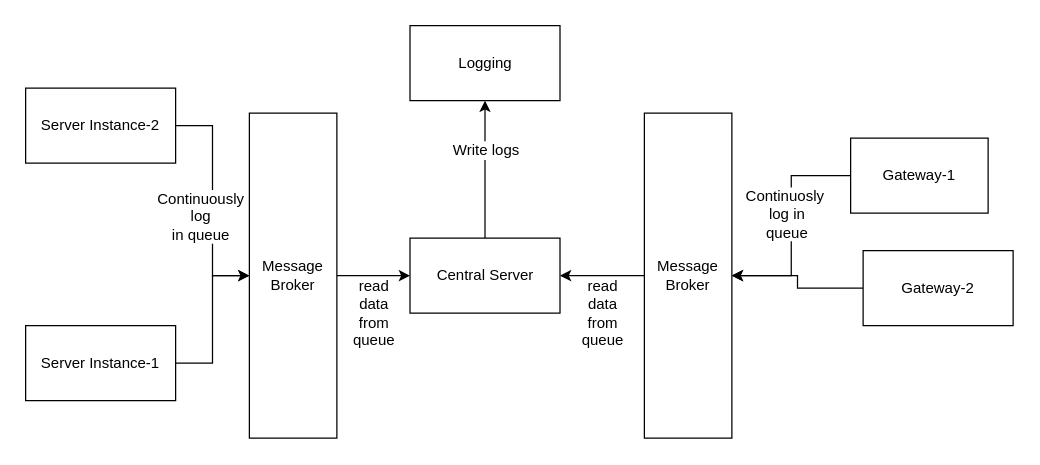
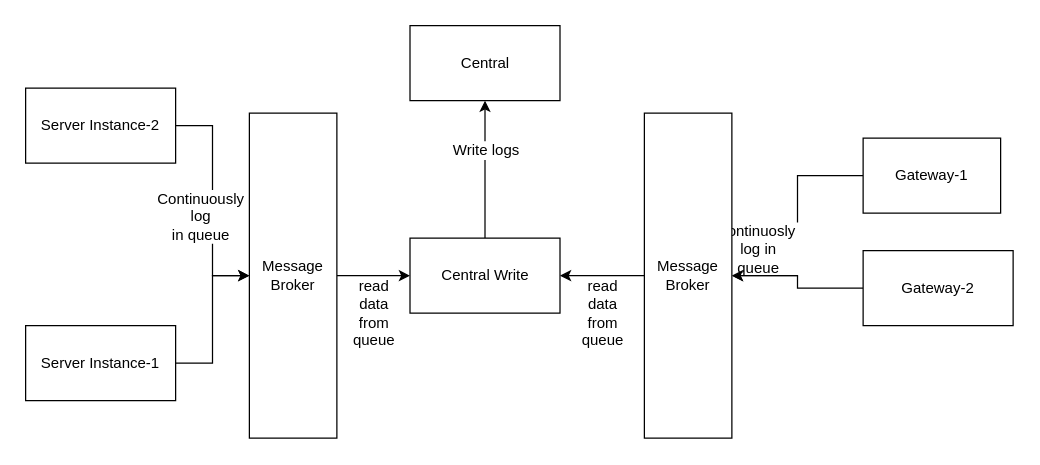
node "Logging": label "Logging" -> "Central"
node "Gateway-1": moved (919, 176) -> (932, 176)
node "Central Server": label "Central Server" -> "Central Write"
